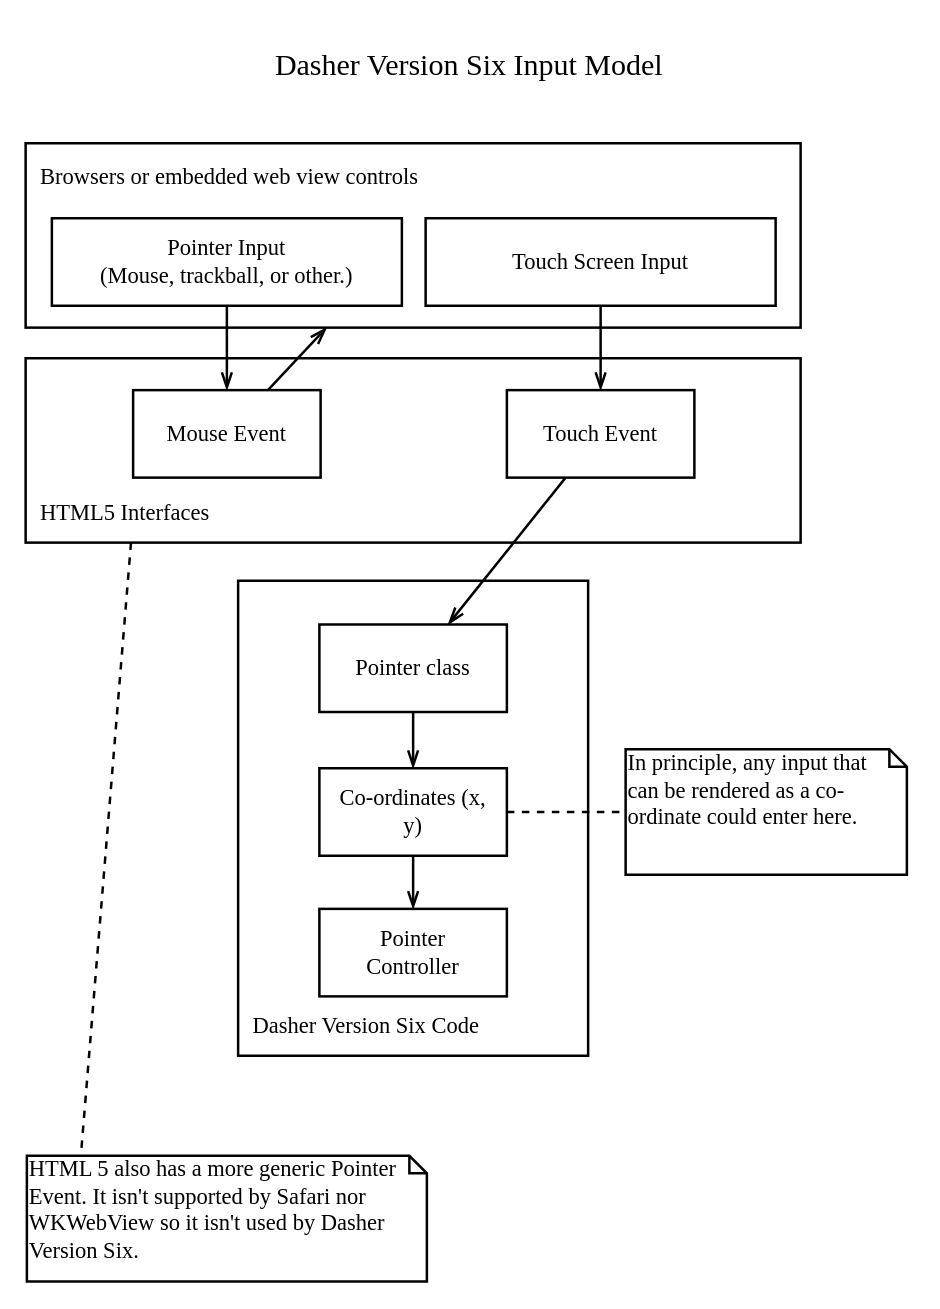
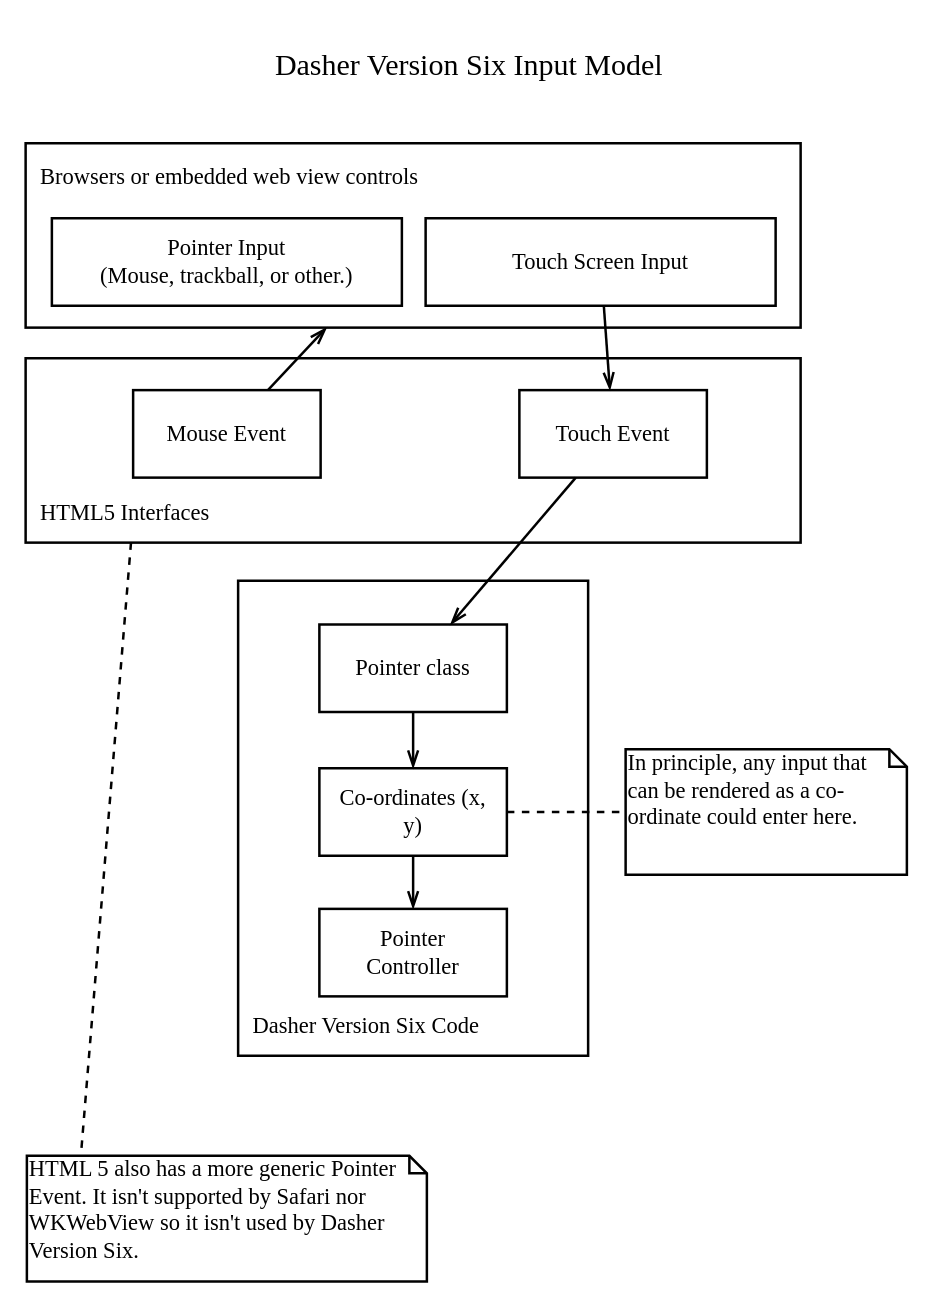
edge "Pointer Input (Mouse, trackball, or other.)" -> "Mouse Event": removed
node "Touch Event": moved (601, 434) -> (613, 434)
